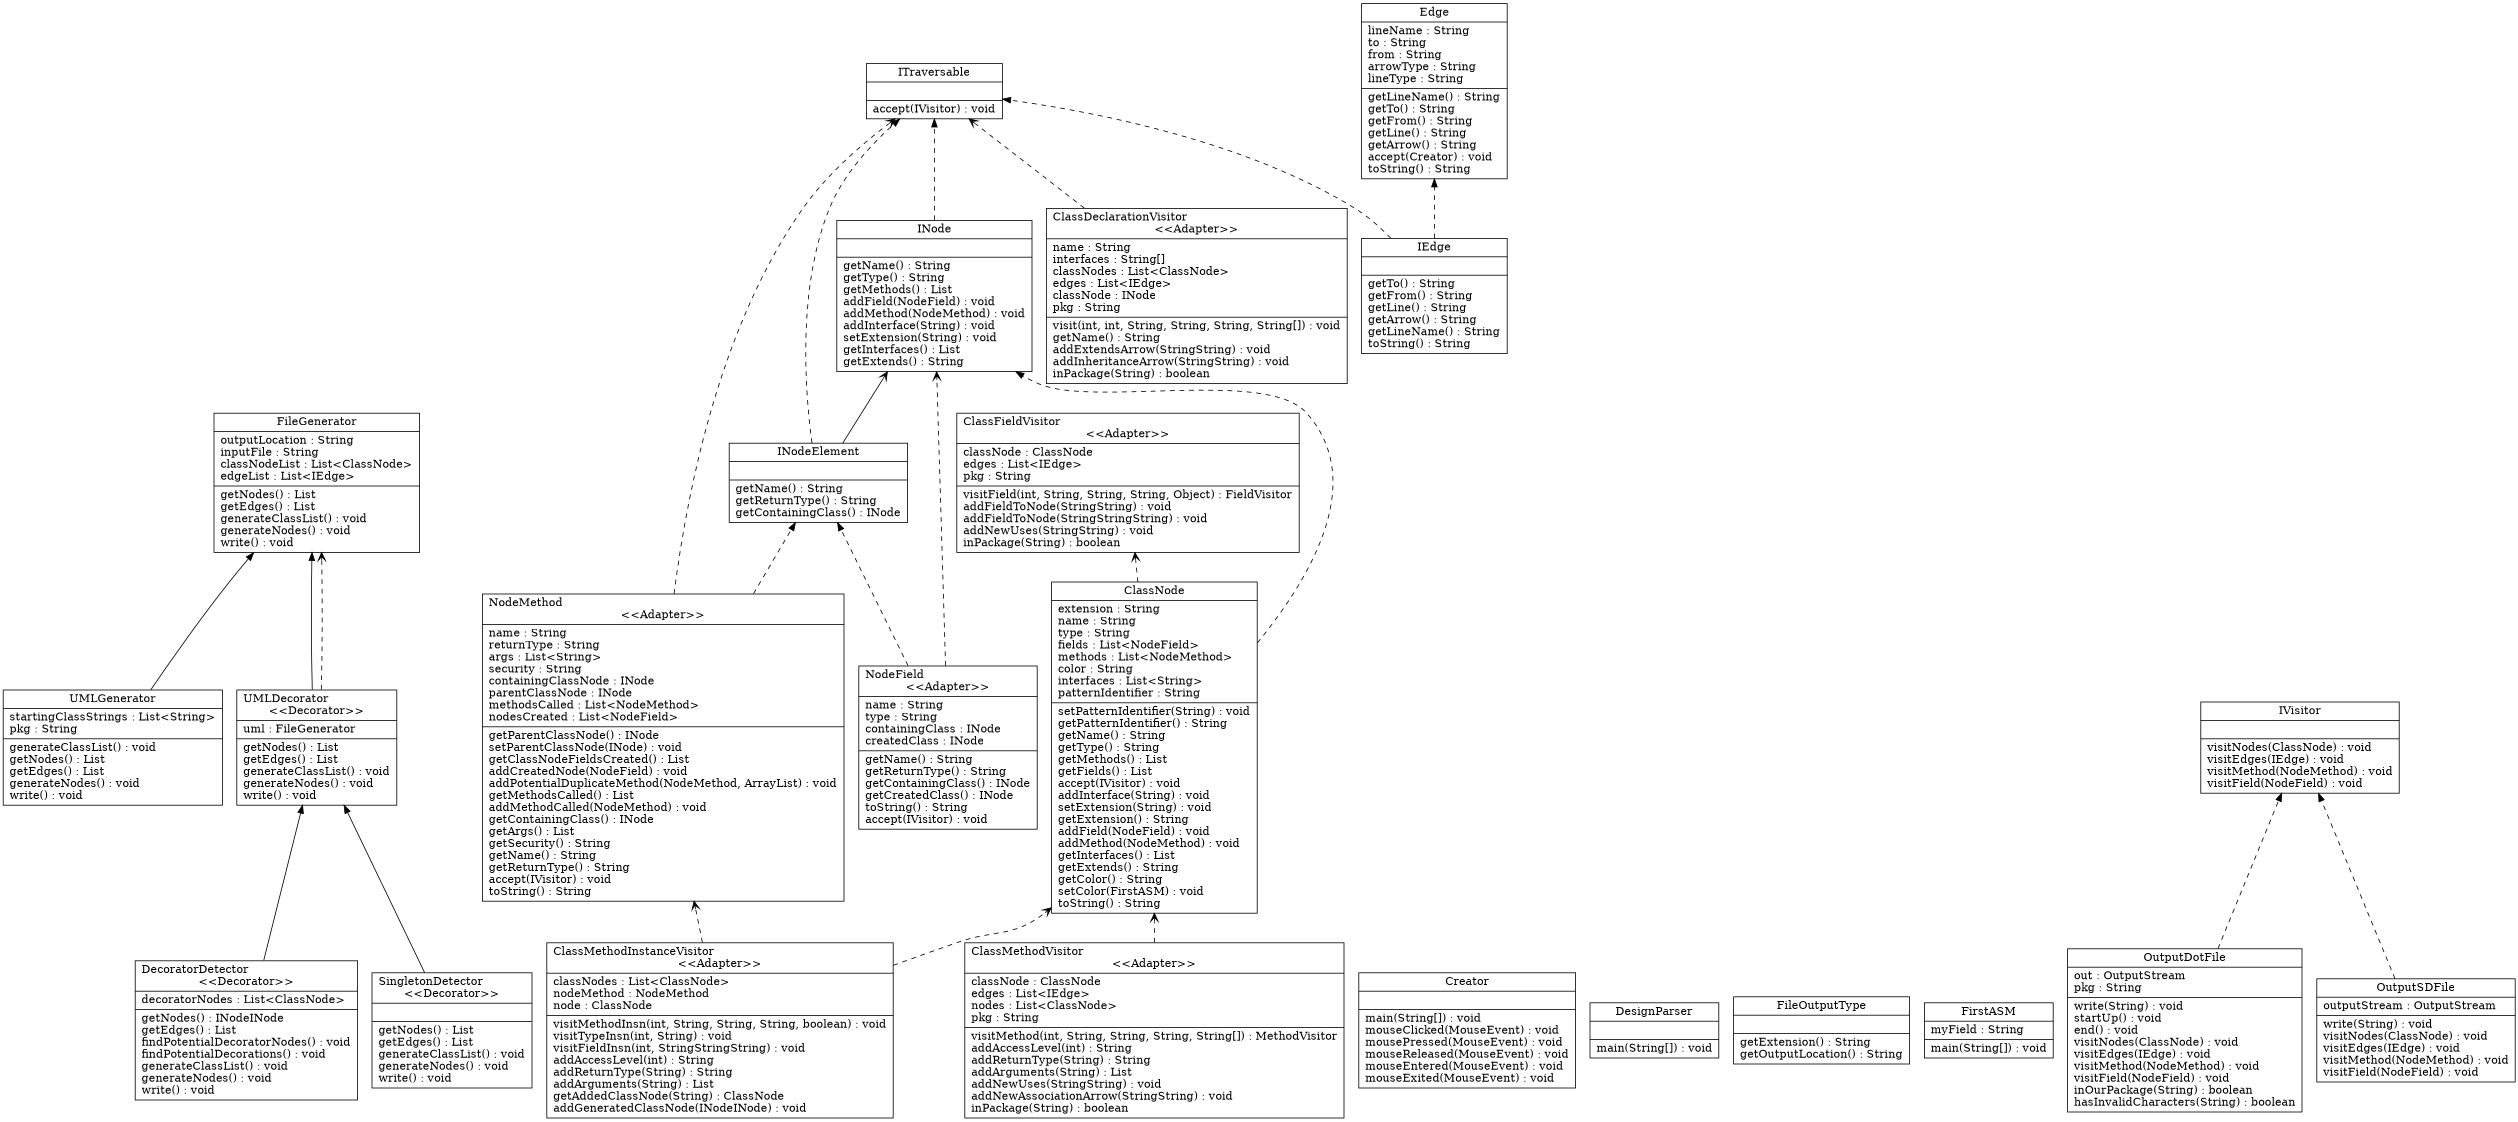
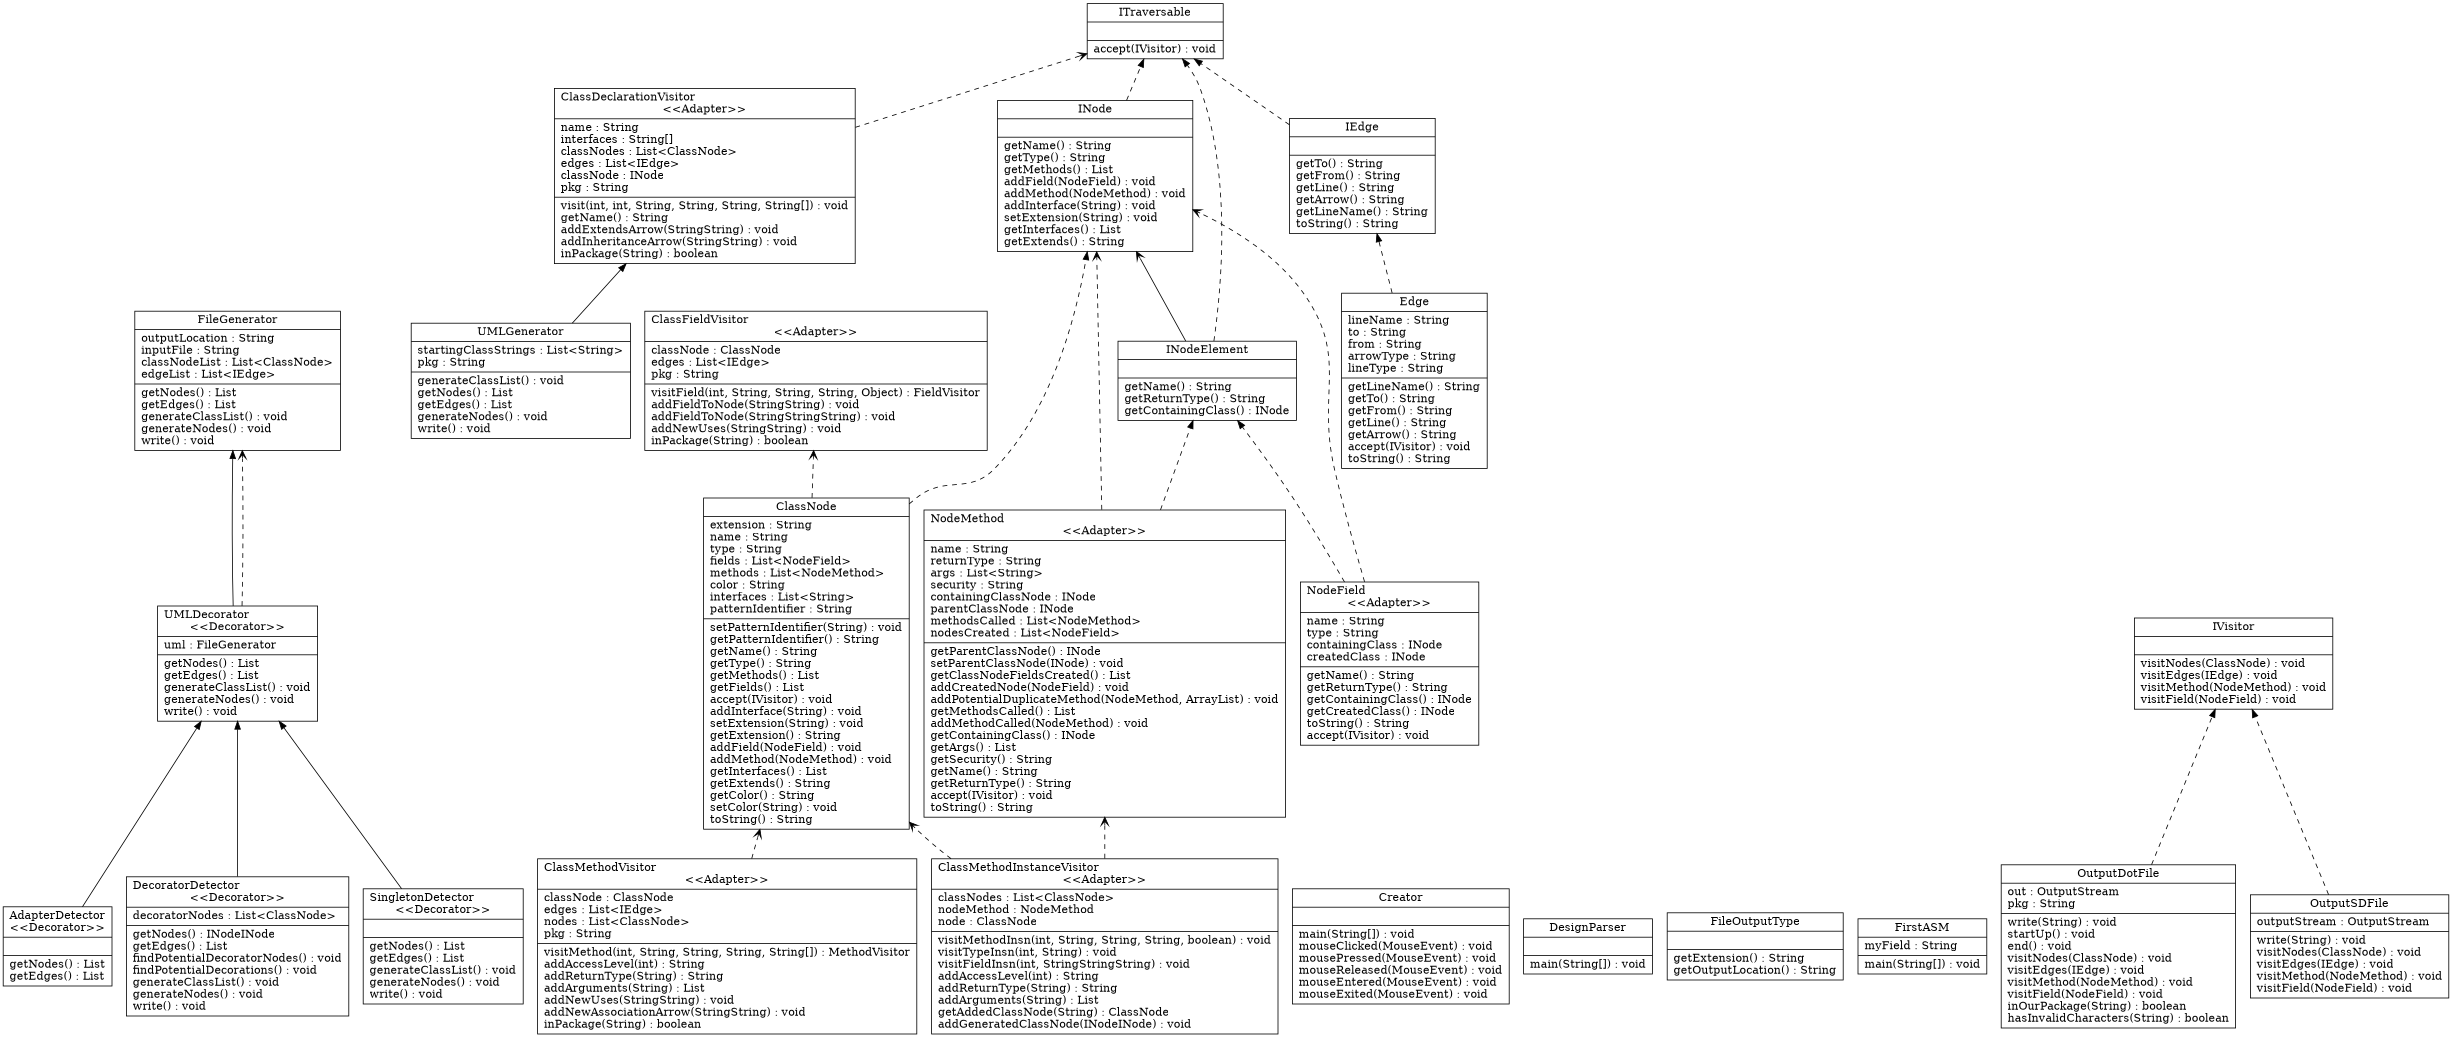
node "Edge": text "accept(Creator) : void" -> "accept(IVisitor) : void"
edge "IEdge" -> "Edge": reversed
edge "NodeMethod" -> "ITraversable": now "NodeMethod" -> "INode"
edge "UMLGenerator" -> "FileGenerator": now "UMLGenerator" -> "ClassDeclarationVisitor"
node "ClassNode": text "setColor(FirstASM) : void" -> "setColor(String) : void"
node "AdapterDetector": added
